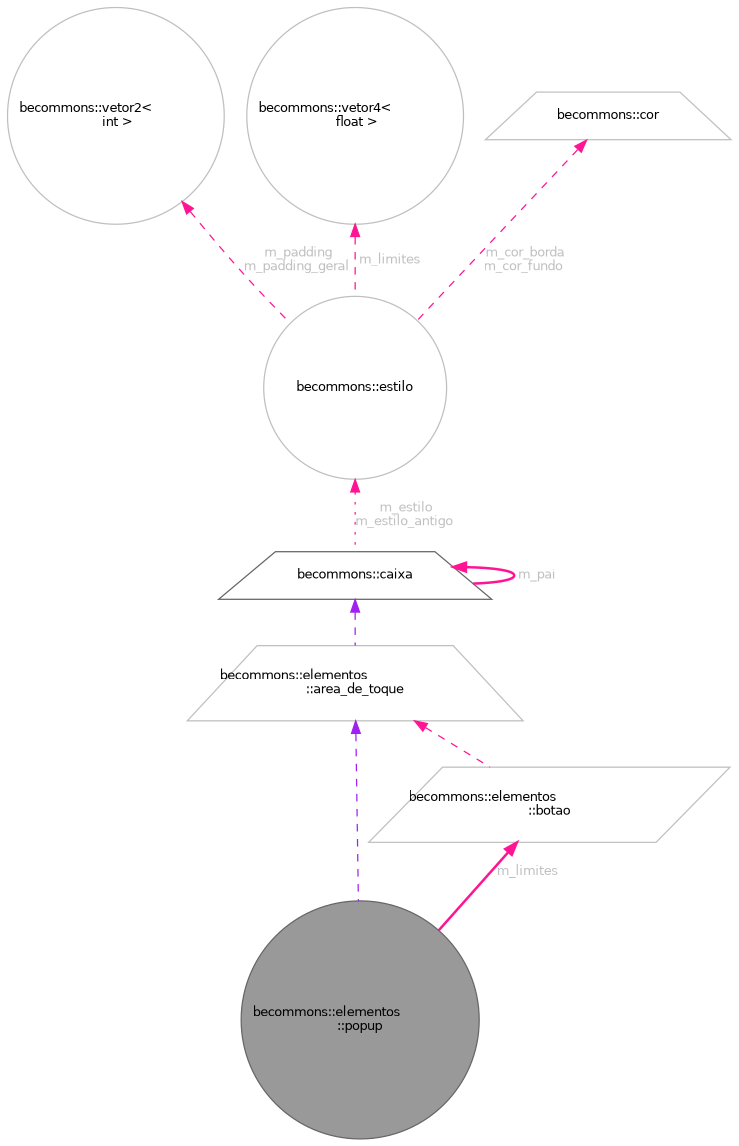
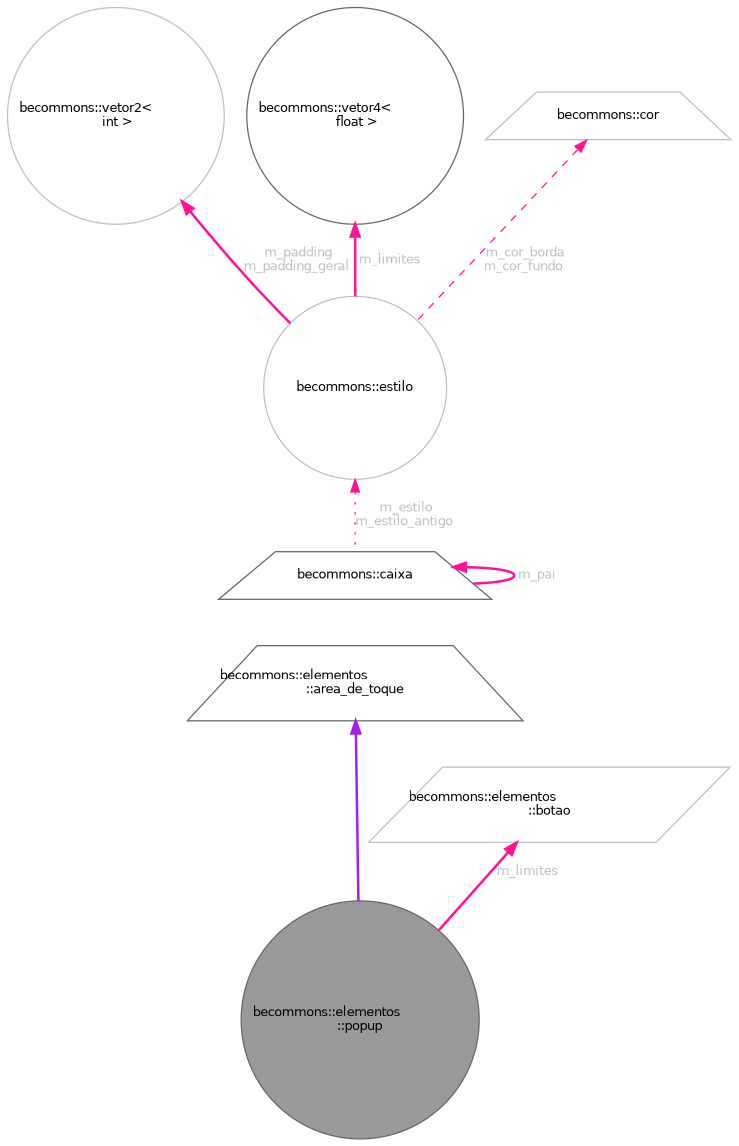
node "becommons::vetor4< float >": color grey75 -> gray40
edge "becommons::estilo" -> "becommons::vetor4< float >": style dashed -> bold
edge "becommons::estilo" -> "becommons::vetor2< int >": style dashed -> bold
edge "becommons::elementos ::area_de_toque" -> "becommons::caixa": removed
node "becommons::elementos ::area_de_toque": color grey75 -> gray40
edge "becommons::elementos ::botao" -> "becommons::elementos ::area_de_toque": removed
edge "becommons::elementos ::popup" -> "becommons::elementos ::area_de_toque": style dashed -> bold
